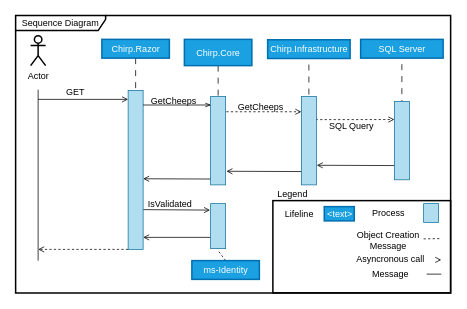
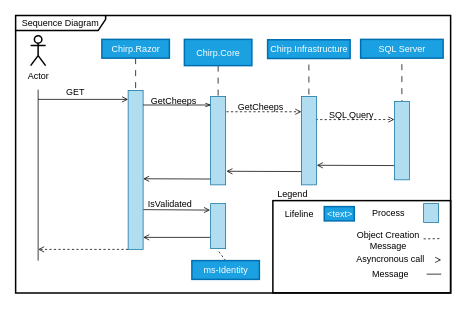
node "SQL Query": moved (351, 126) -> (351, 115)
